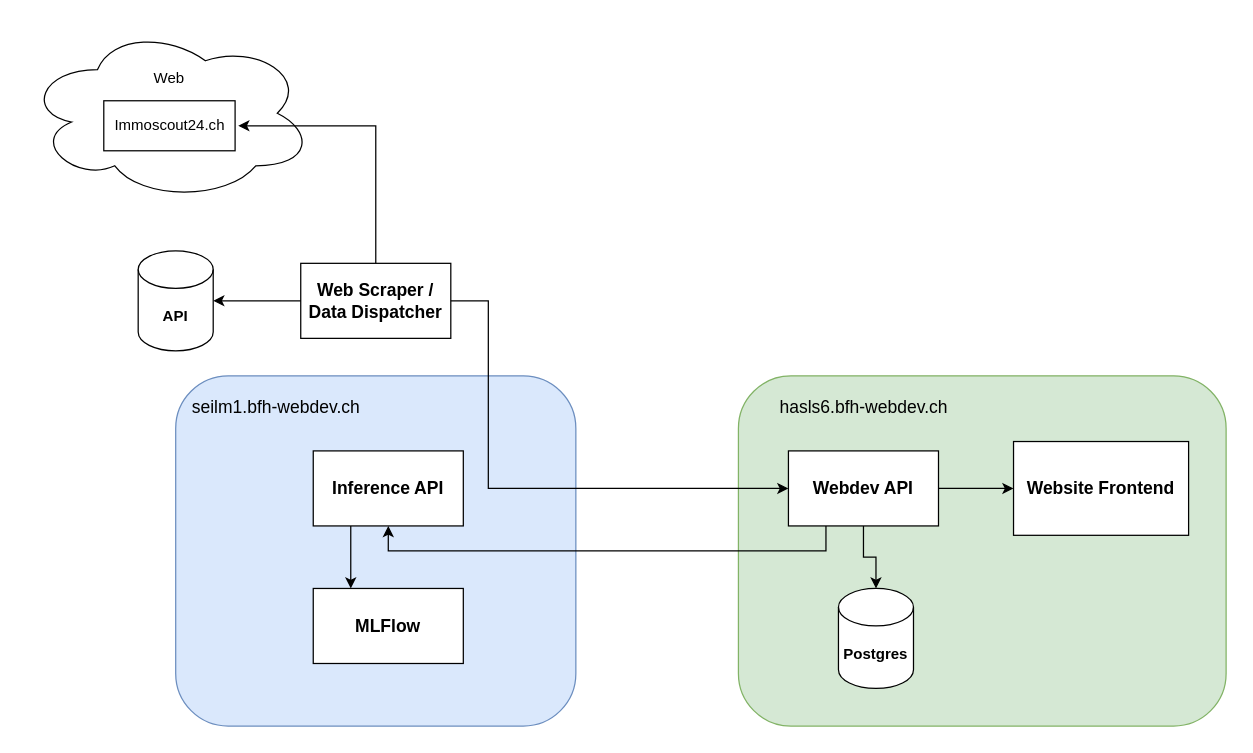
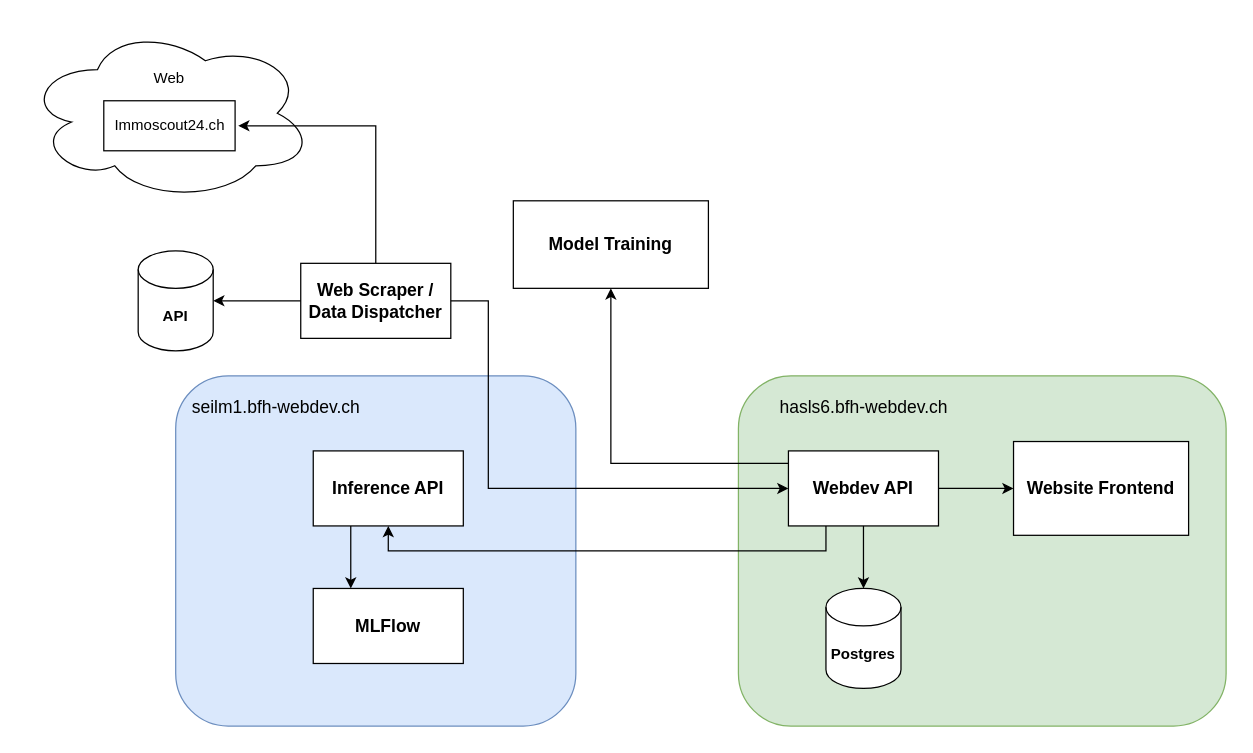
node "Model Training": added
edge "Webdev API" -> "Model Training": added
node "Postgres": moved (876, 638) -> (863, 638)
